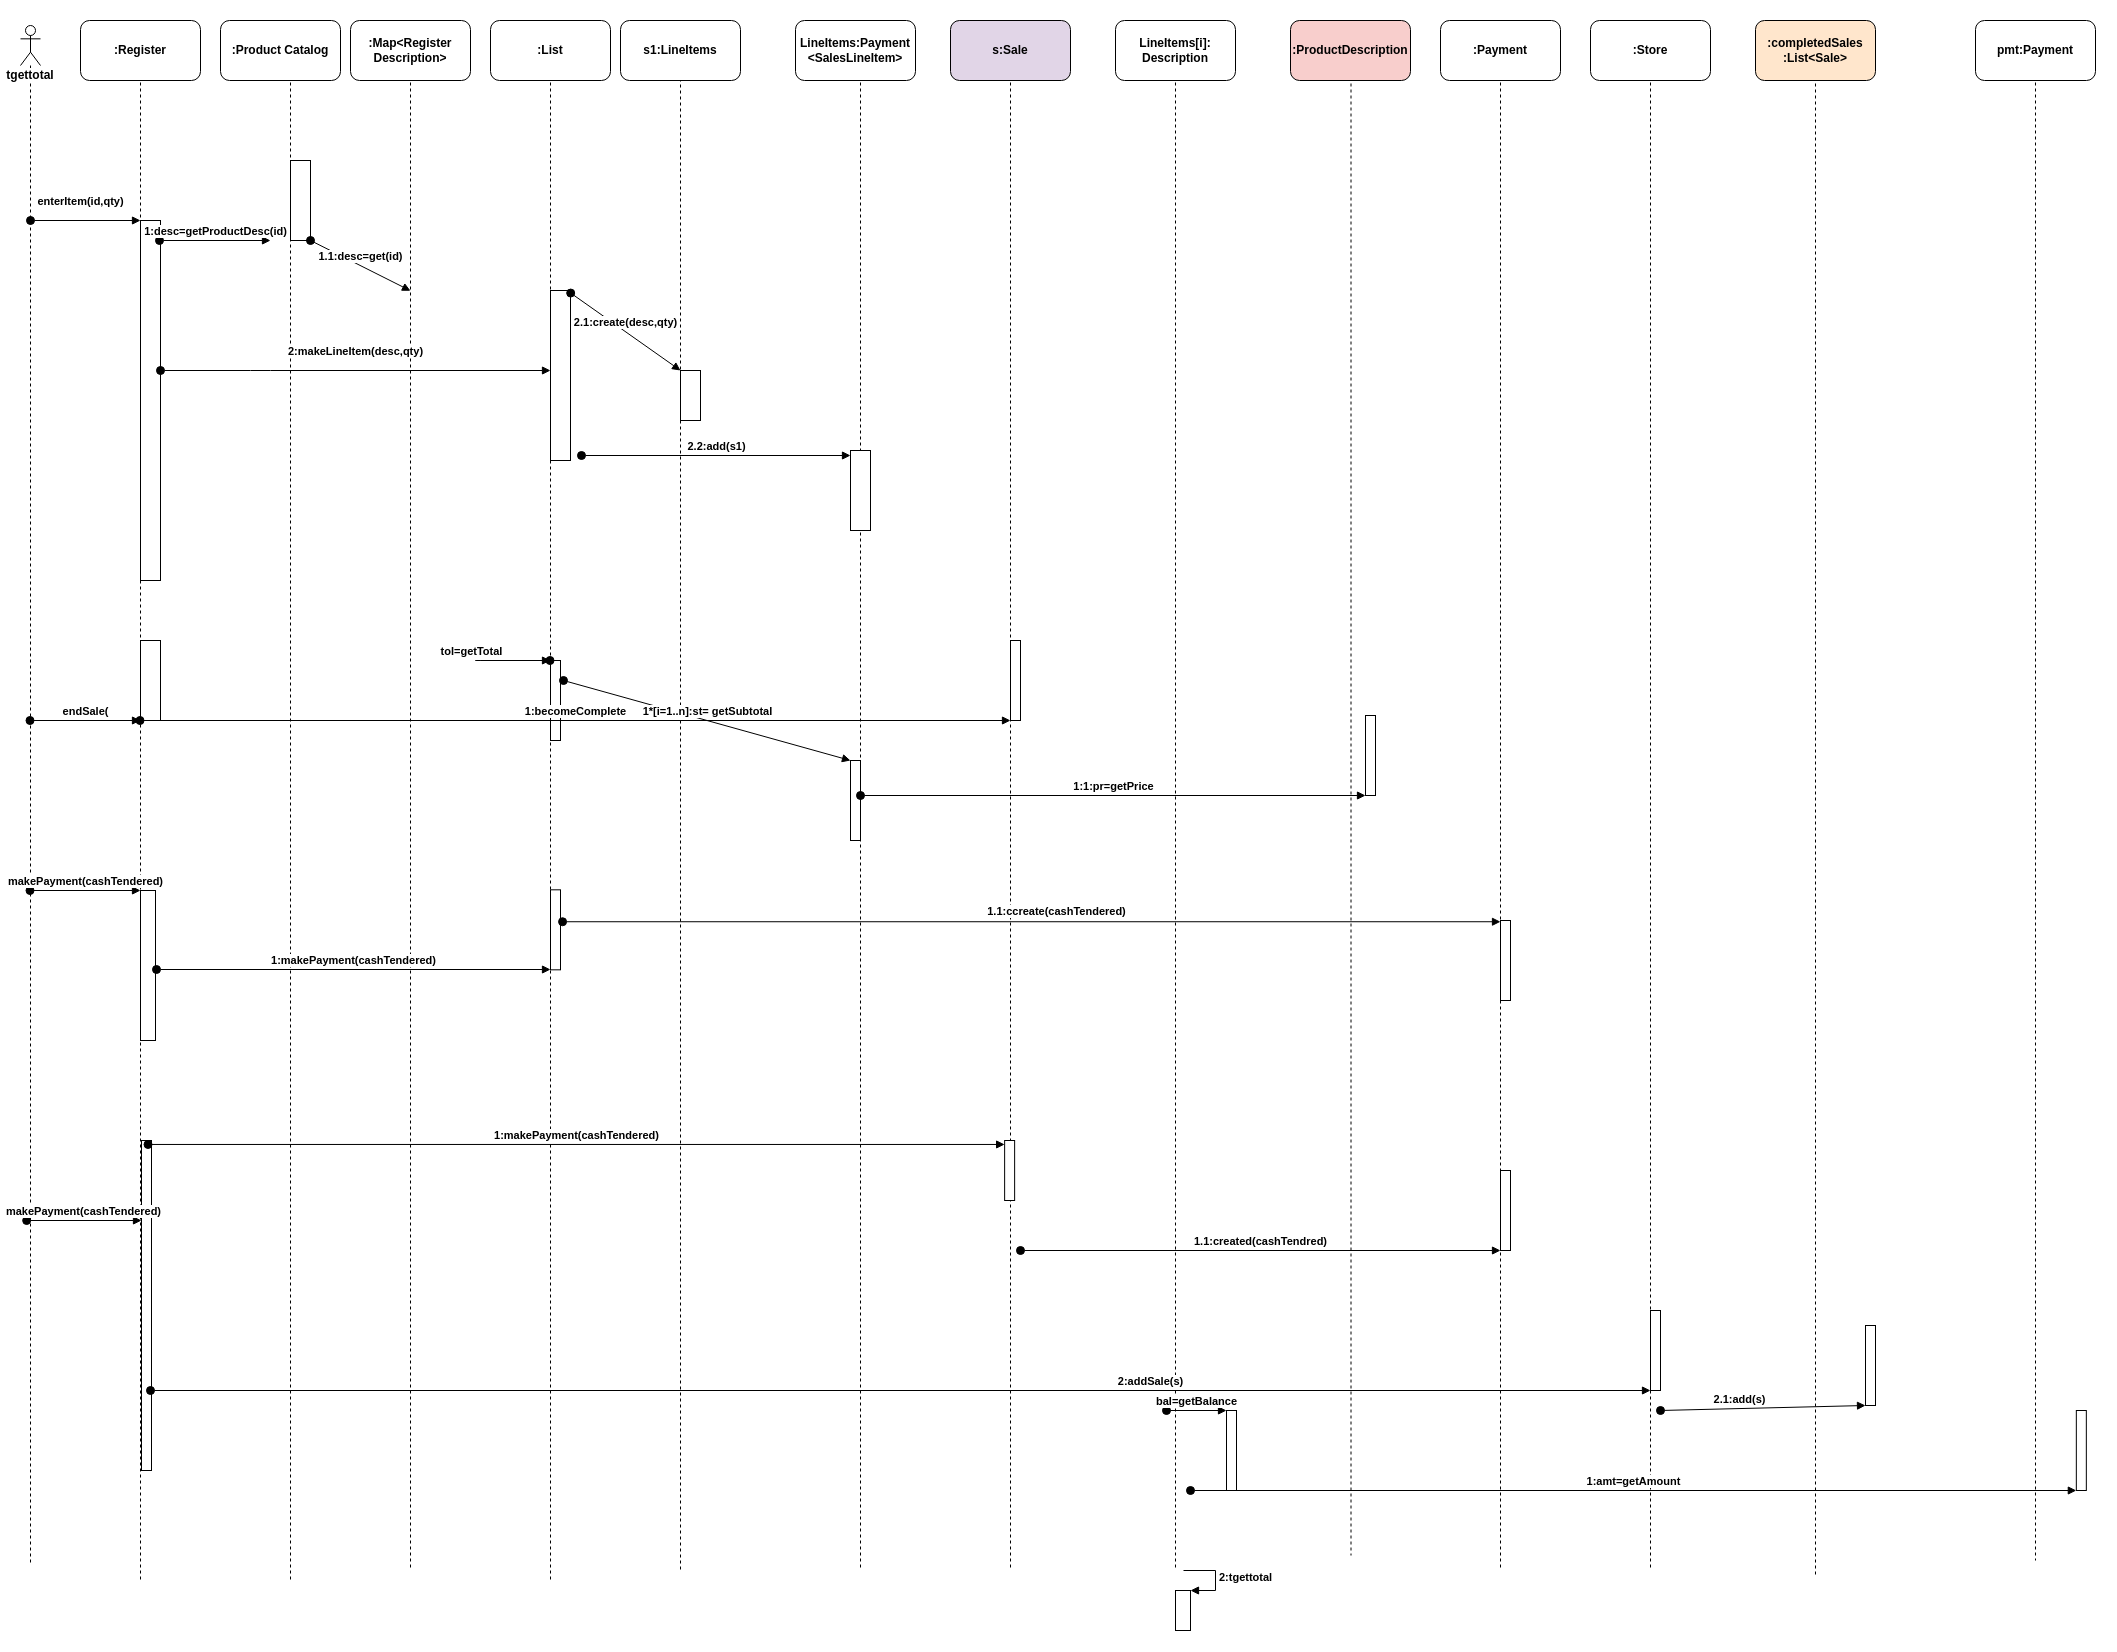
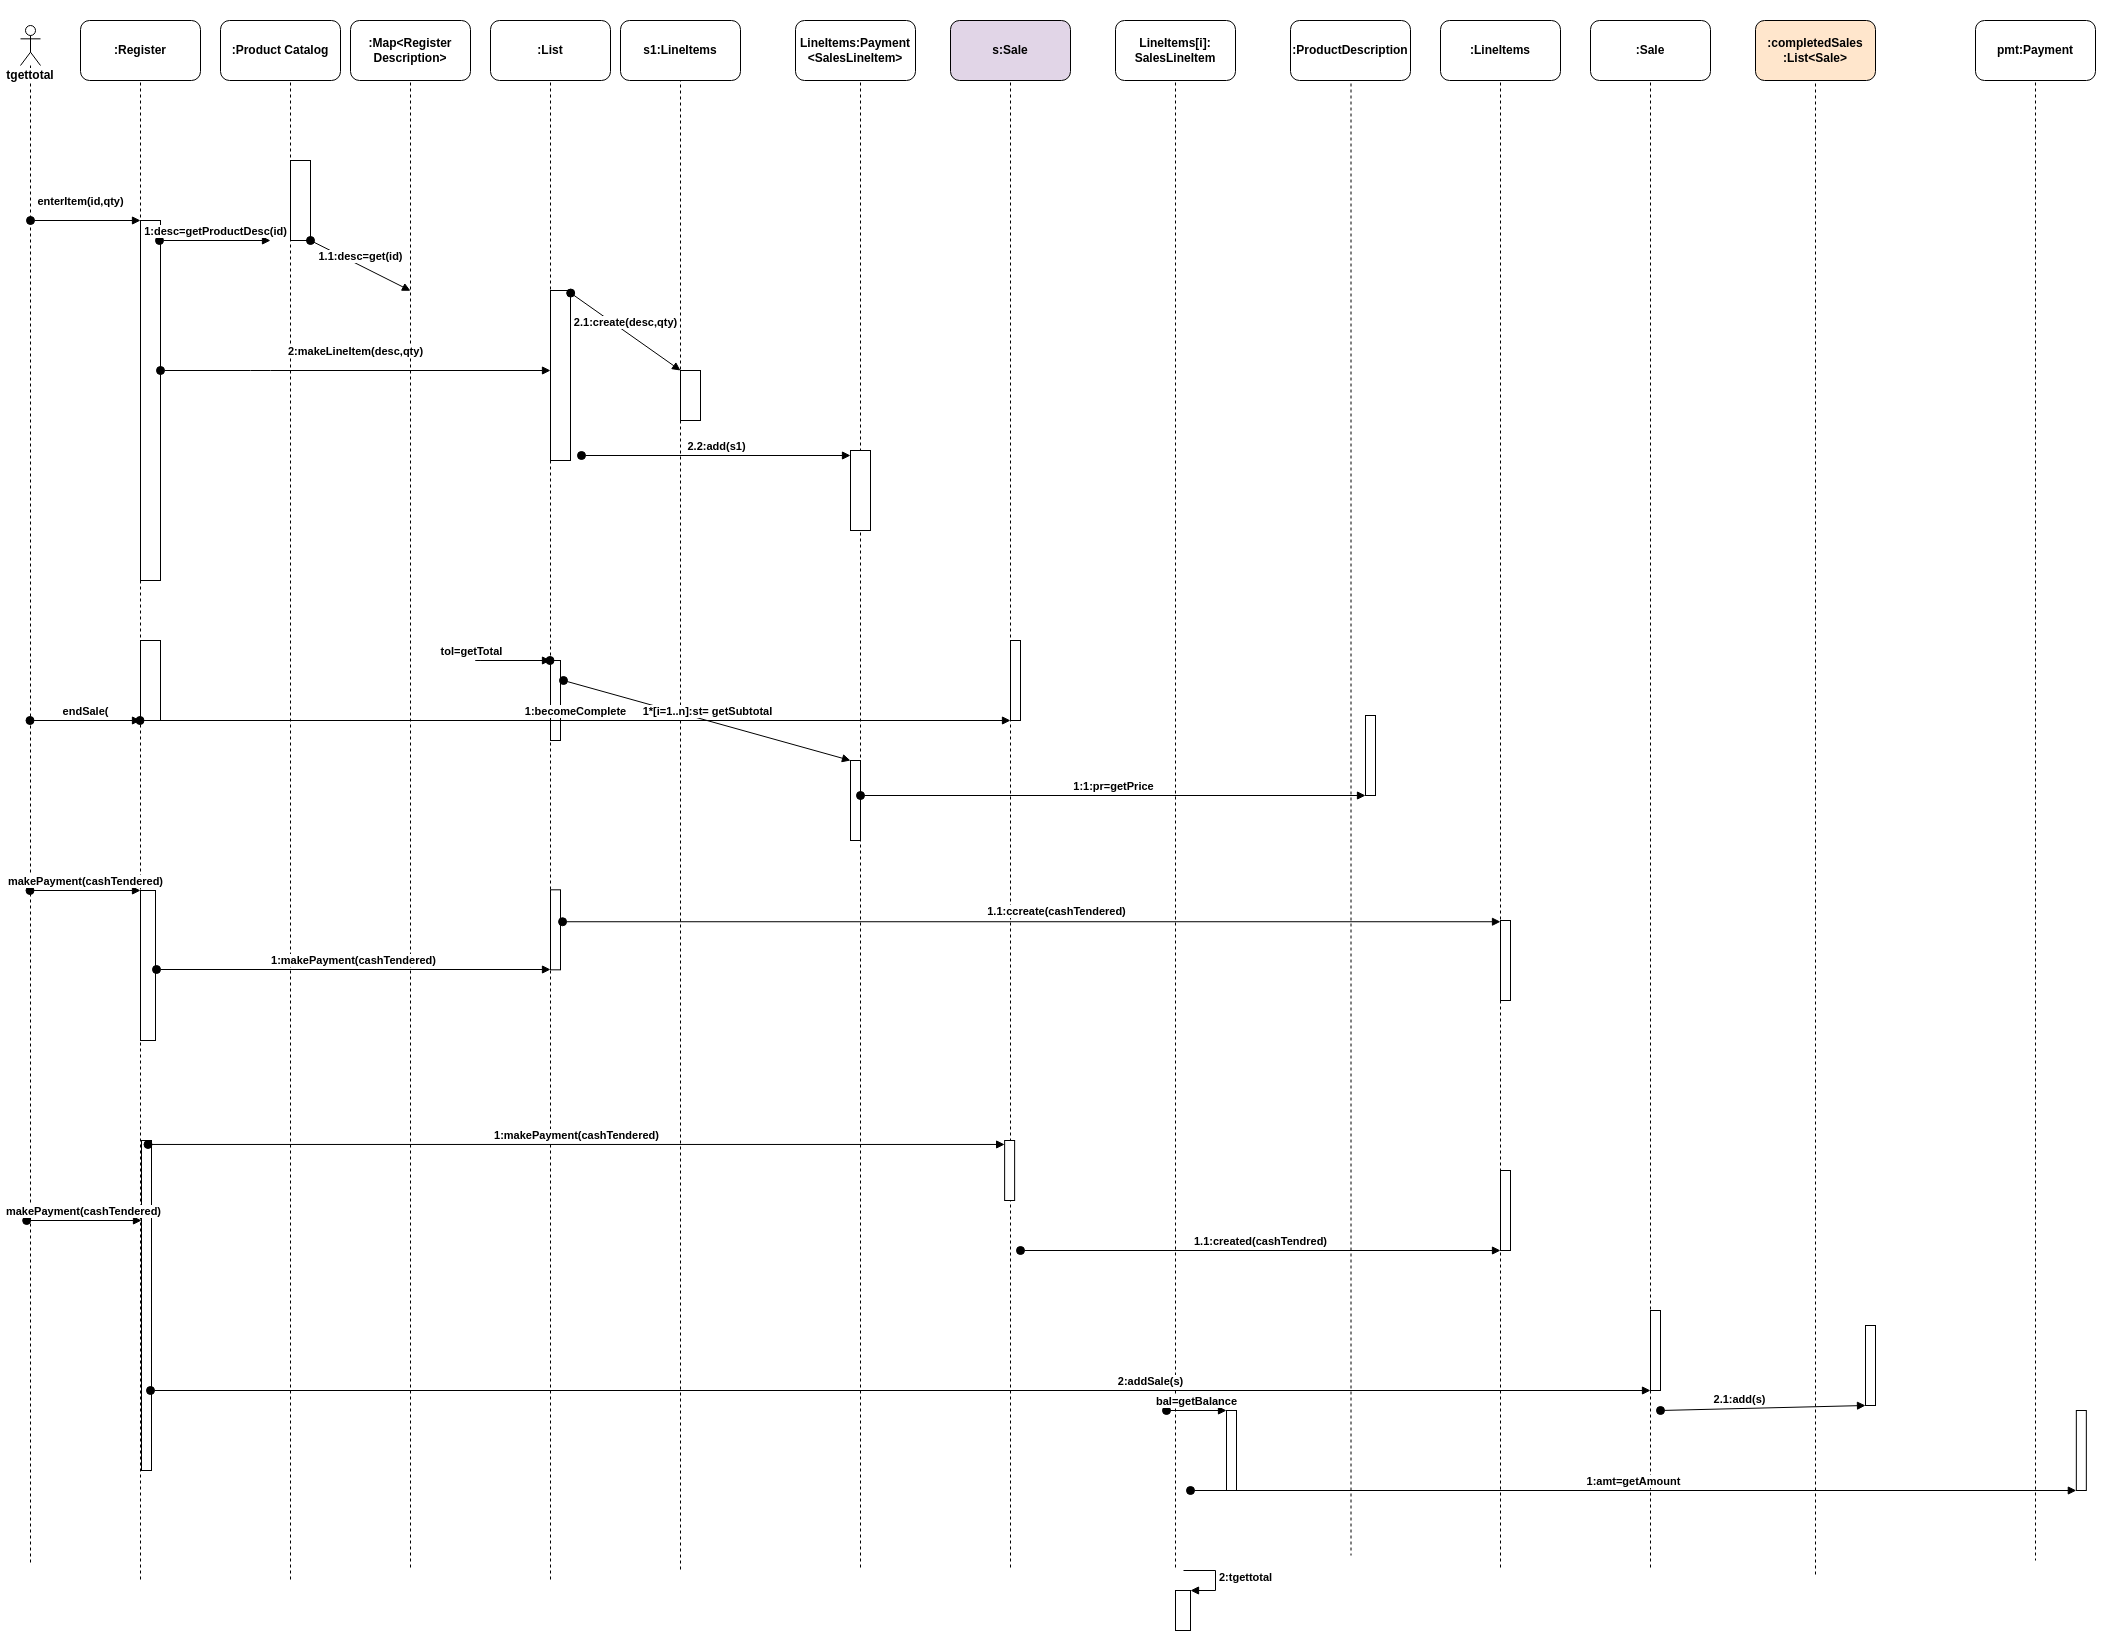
node "LineItems[i]: Description": label "LineItems[i]: Description" -> "LineItems[i]: SalesLineItem"
node ":ProductDescription": fillcolor #f8cecc -> #ffffff
node ":Payment": label ":Payment" -> ":LineItems"
node ":Store": label ":Store" -> ":Sale"
